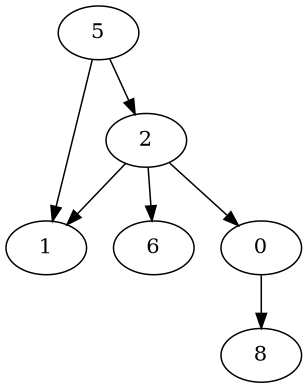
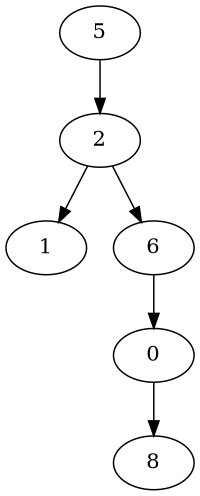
edge "5" -> "1": removed
edge "2" -> "0": now "6" -> "0"
